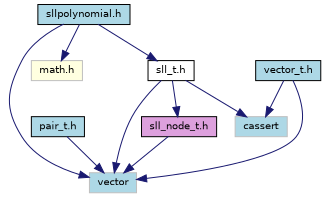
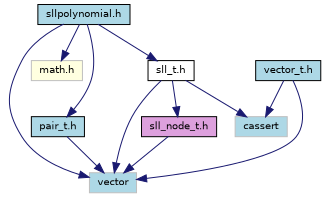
edge "sllpolynomial.h" -> "pair_t.h": added
